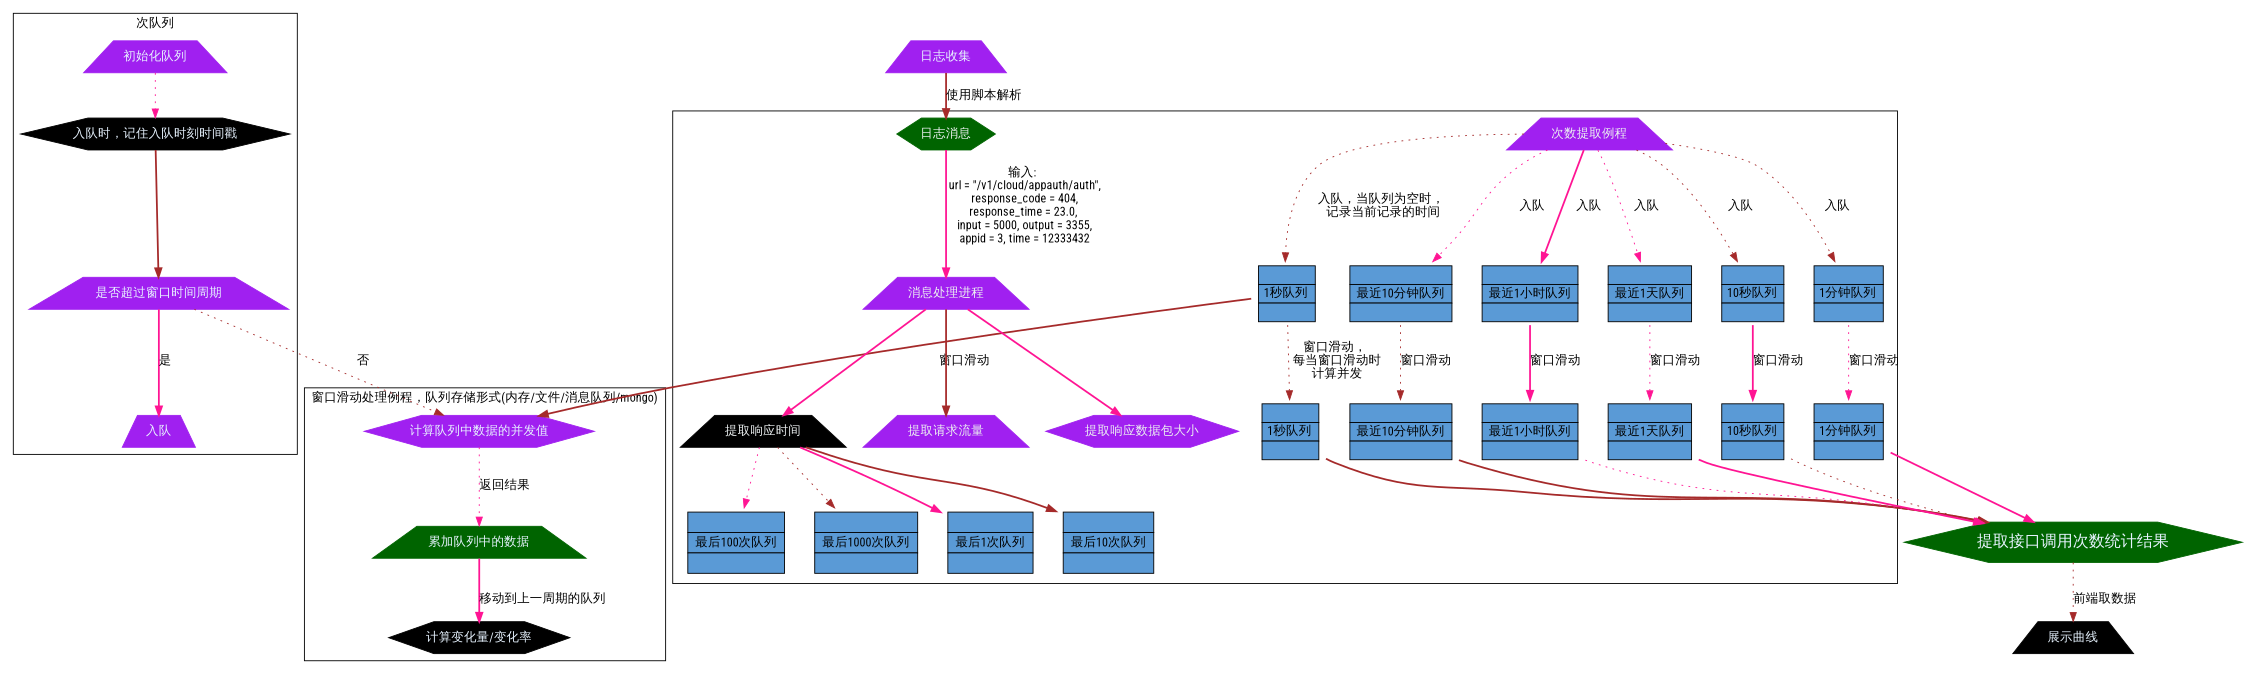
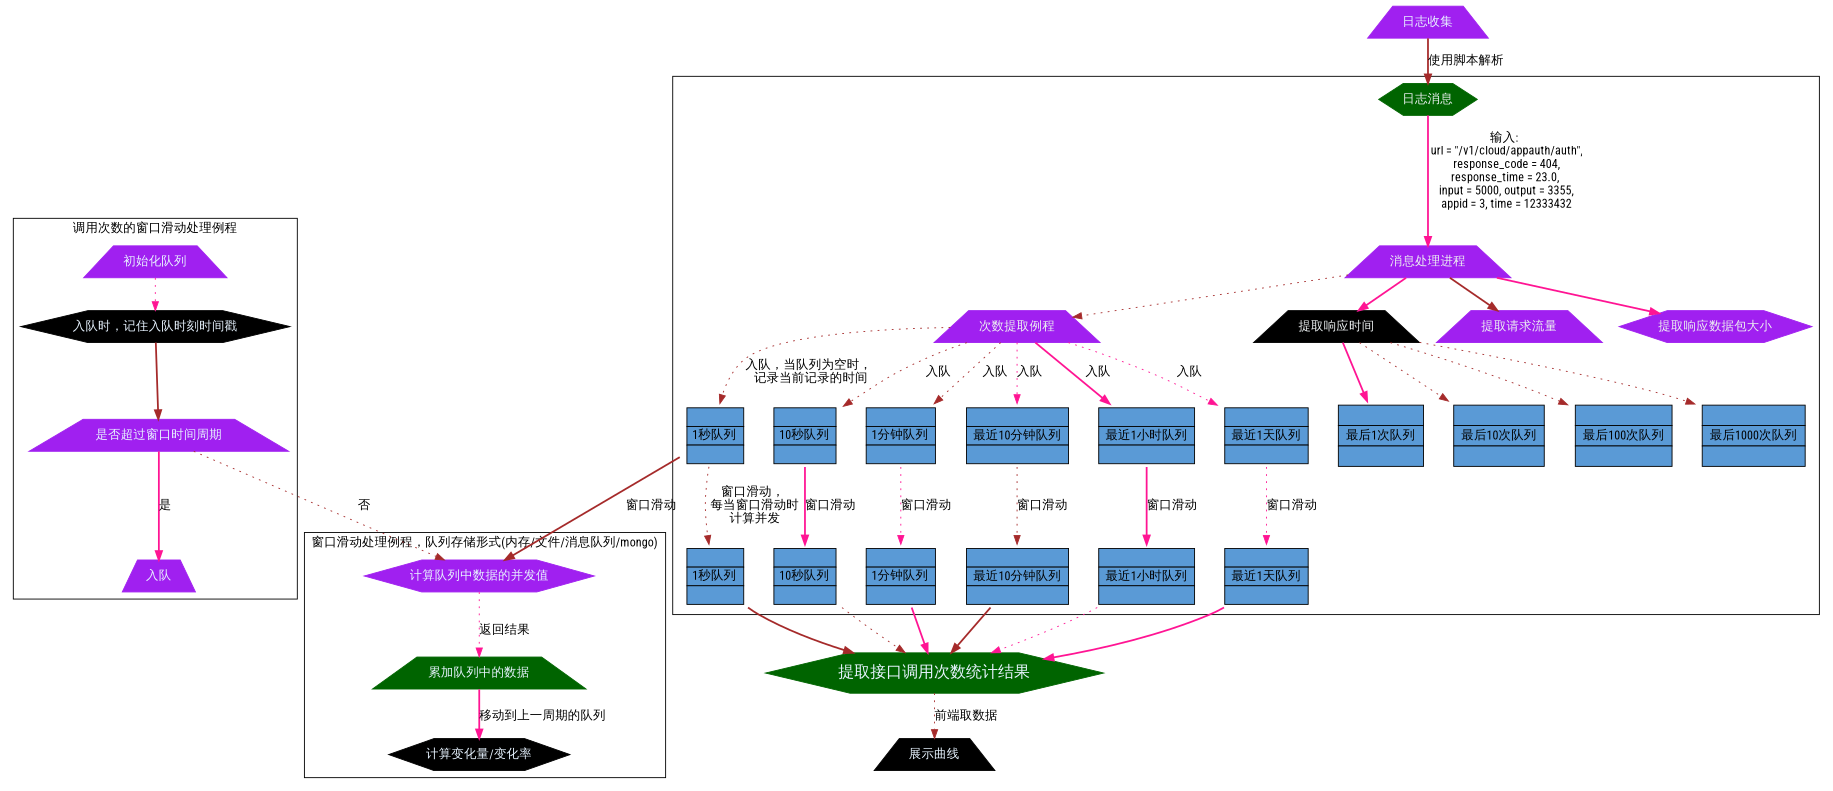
cluster "次队列": label "次队列" -> "调用次数的窗口滑动处理例程"
edge "消息处理进程" -> "次数提取例程": added
edge "提取响应时间" -> "最后100次队列": color deeppink -> brown
edge "提取响应时间" -> "最后10次队列": style bold -> dotted
